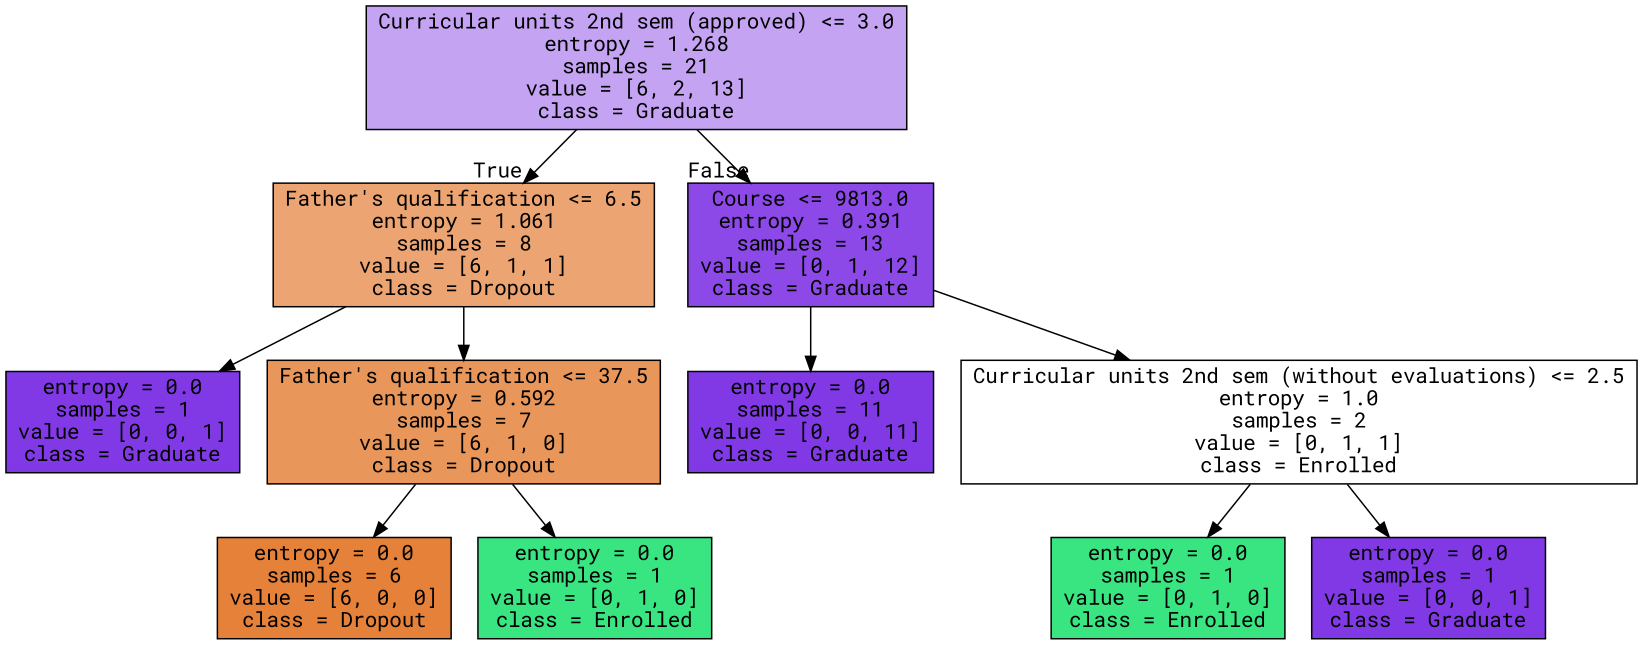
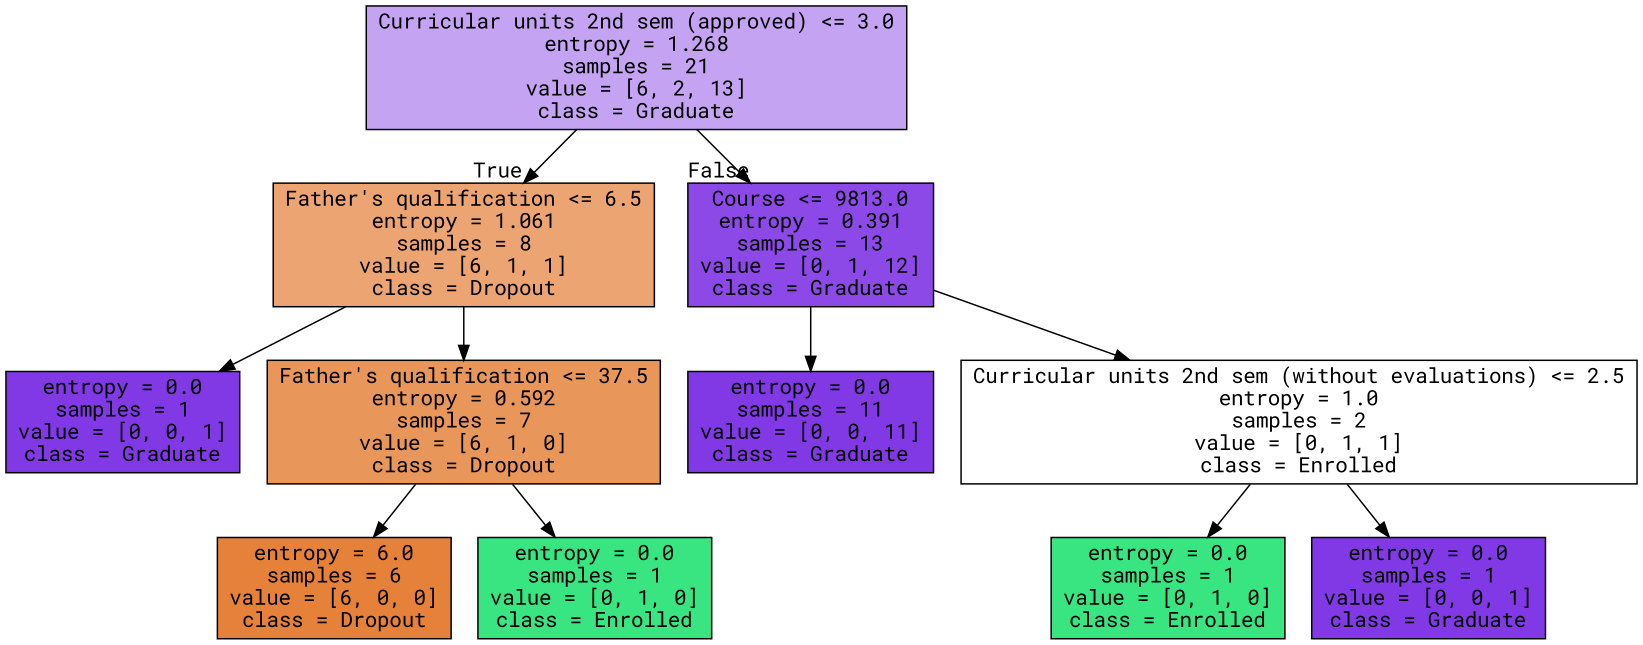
node "entropy = 0.0 samples = 6 value = [6, 0, 0] class = Dropout": label "entropy = 0.0 samples = 6 value = [6, 0, 0] class = Dropout" -> "entropy = 6.0 samples = 6 value = [6, 0, 0] class = Dropout"
